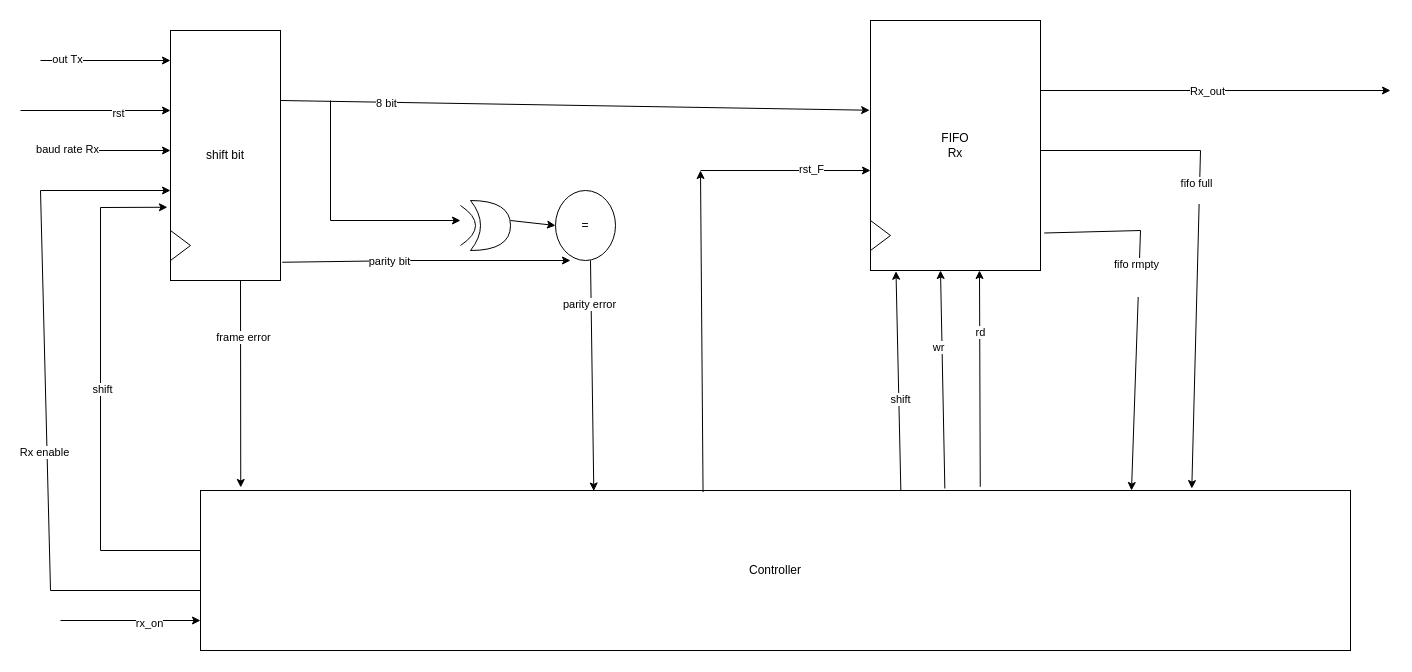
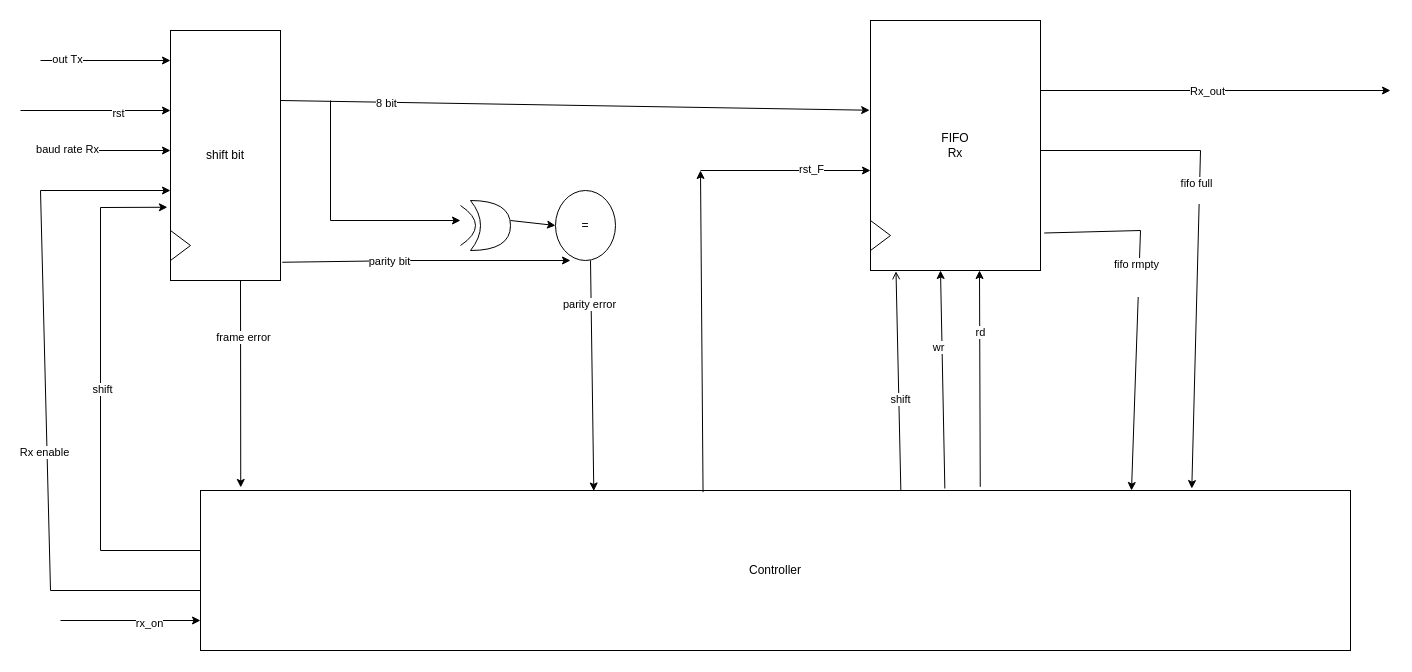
edge "Controller" -> "FIFO Rx": arrowhead classic -> open
